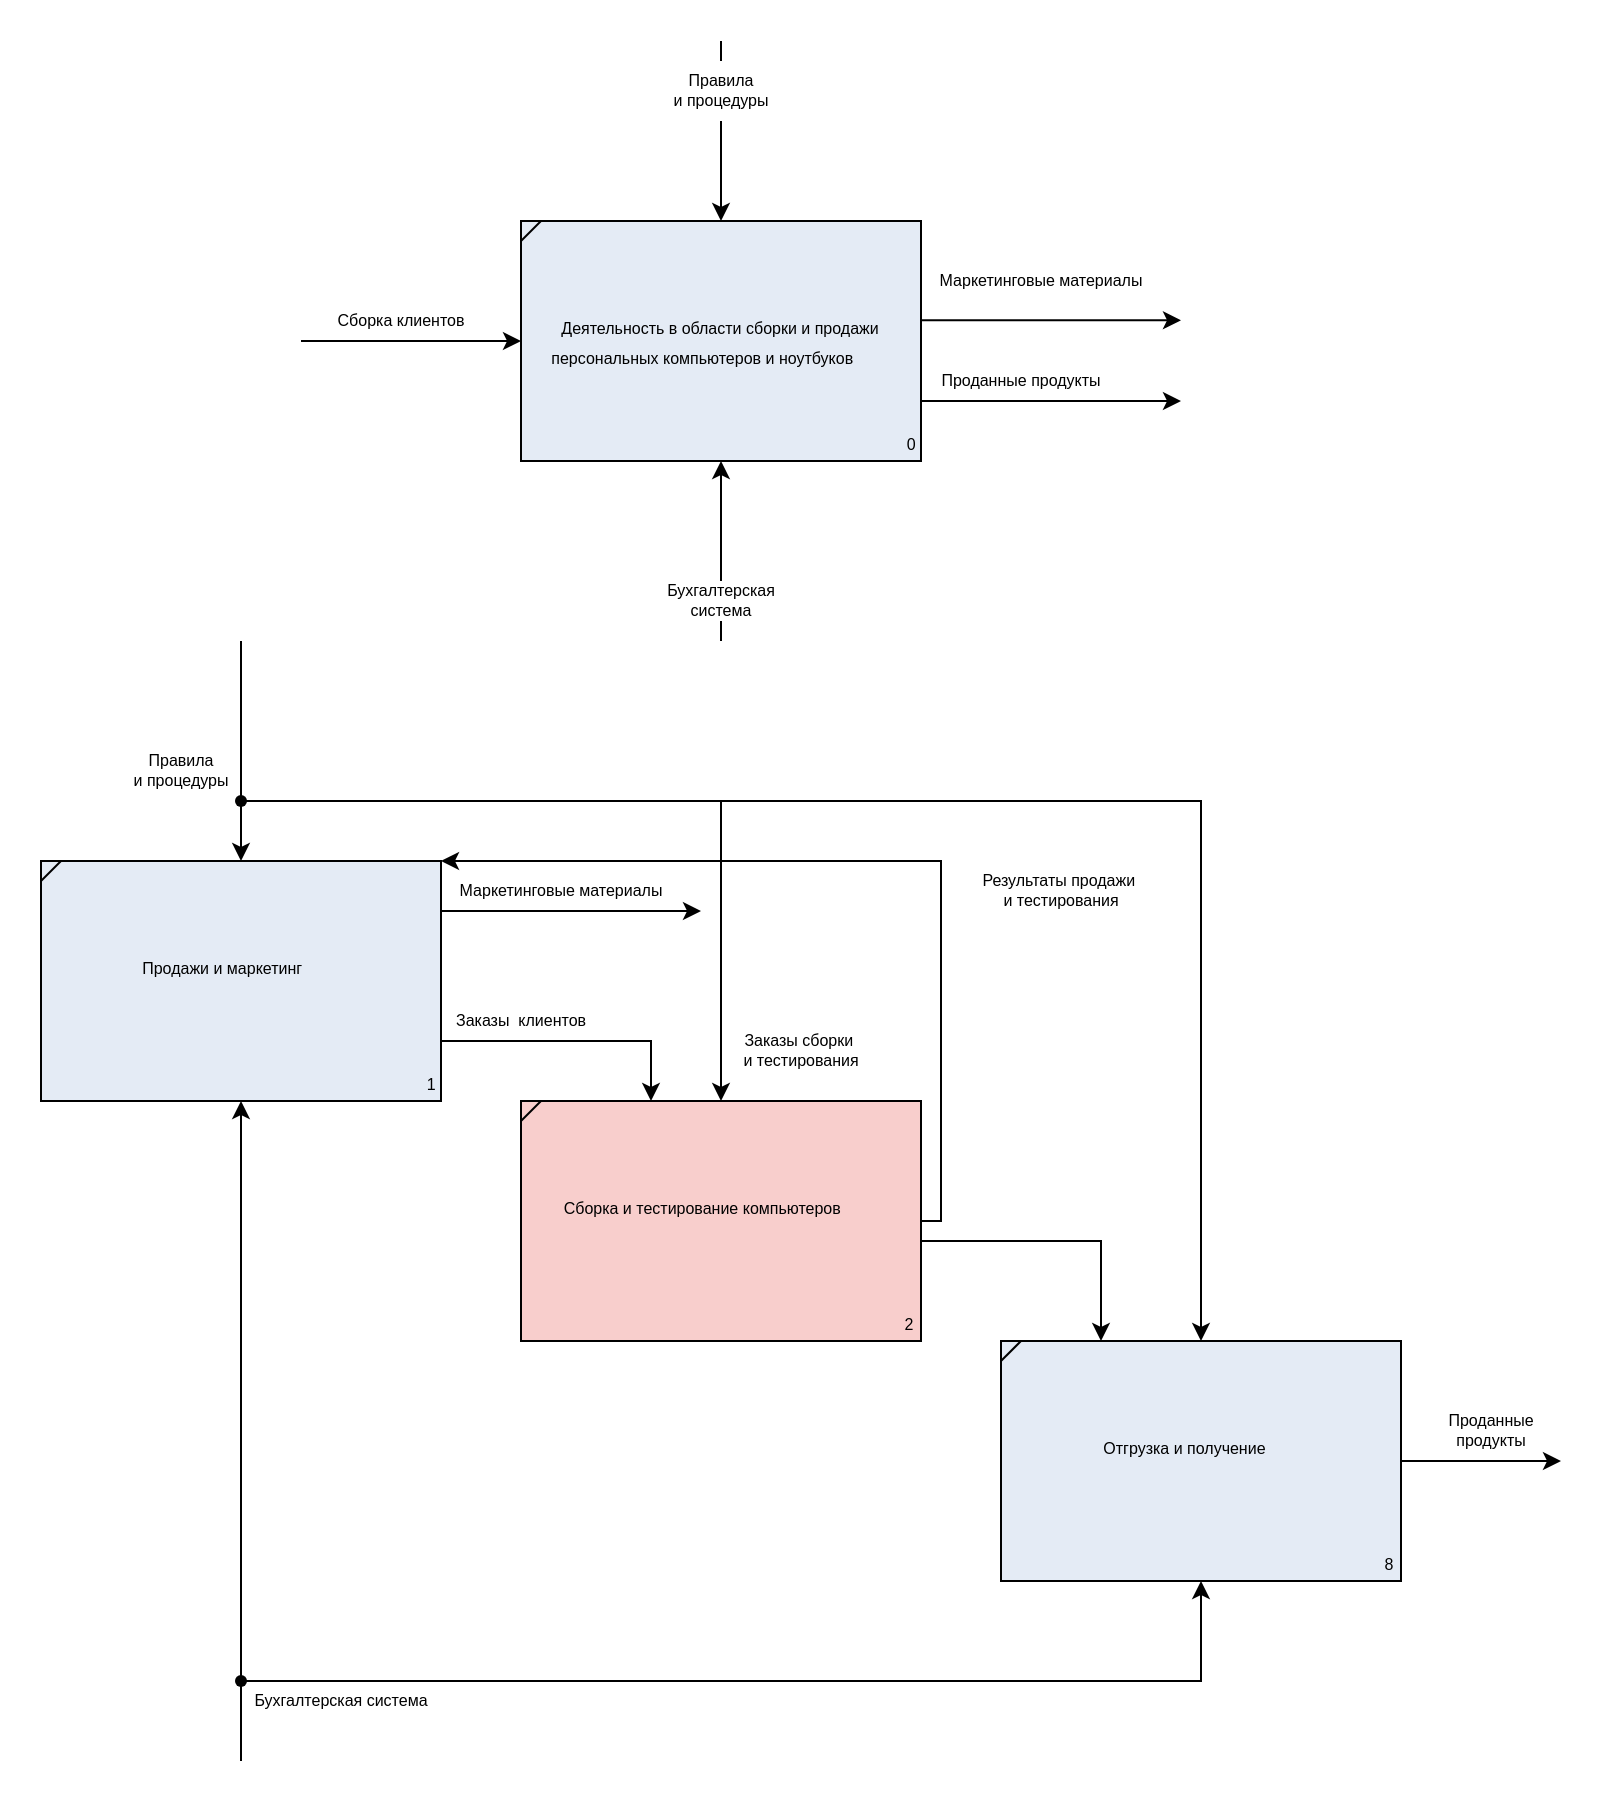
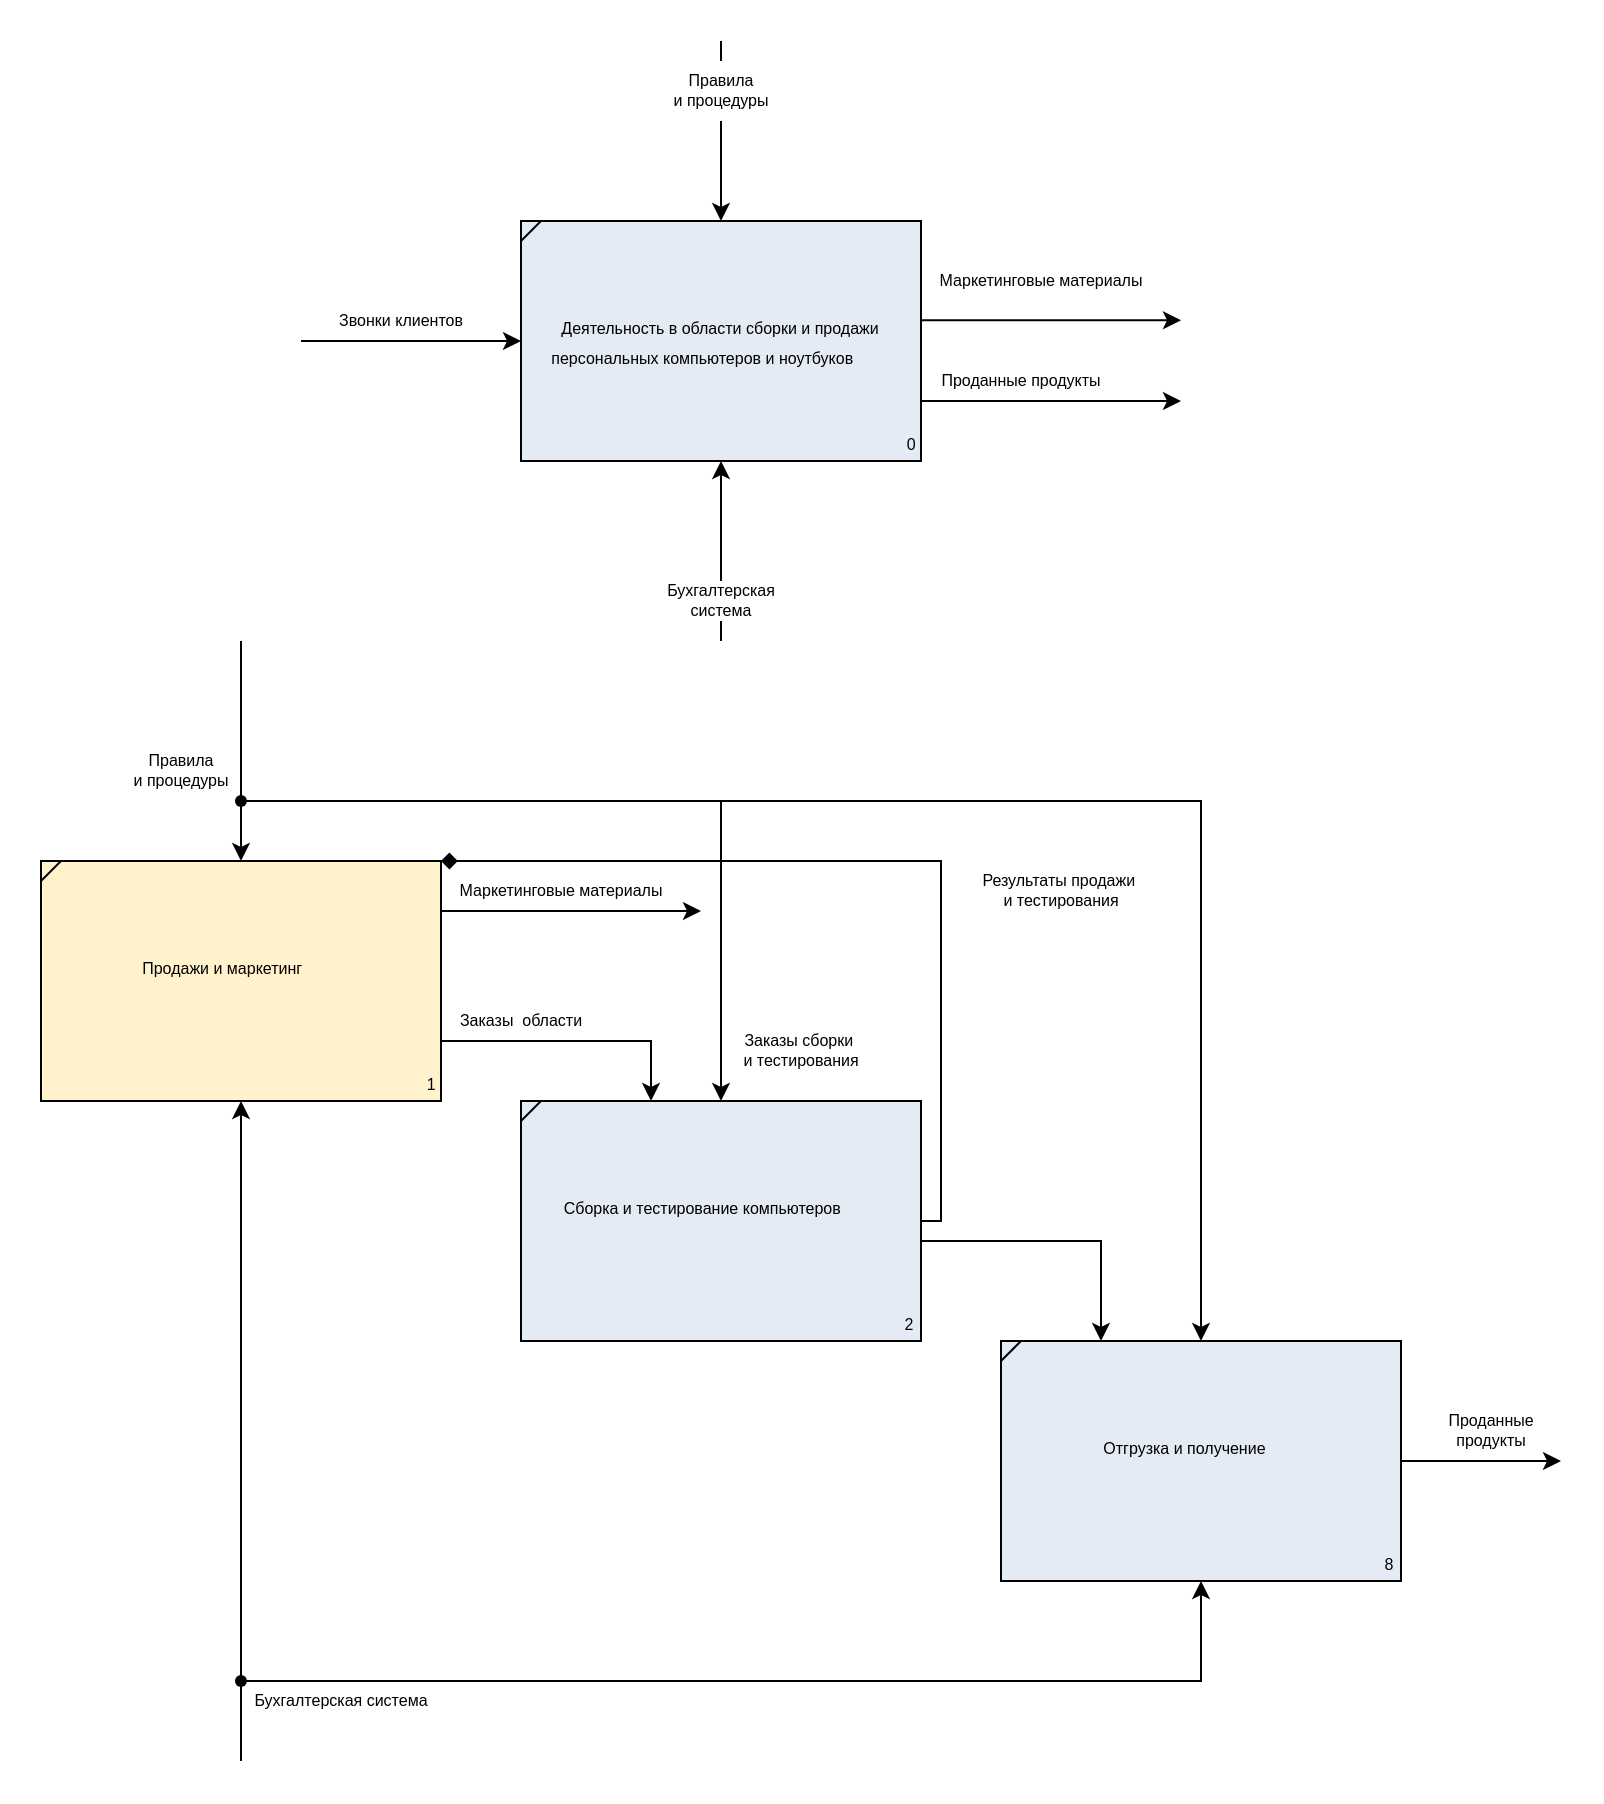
node "Сборка клиентов": label "Сборка клиентов" -> "Звонки клиентов"
edge "Сборка и тестирование компьютеров 2" -> "Продажи и маркетинг 1": arrowhead classic -> diamond
node "Продажи и маркетинг 1": fillcolor #e4ebf5 -> #fff2cc
node "Заказы клиентов": label "Заказы клиентов" -> "Заказы области"
node "Сборка и тестирование компьютеров 2": fillcolor #f8cecc -> #e4ebf5
